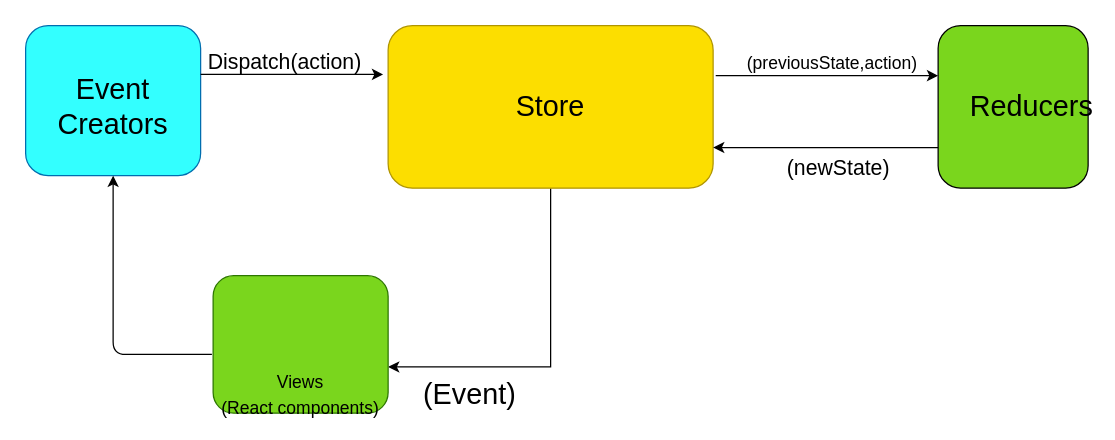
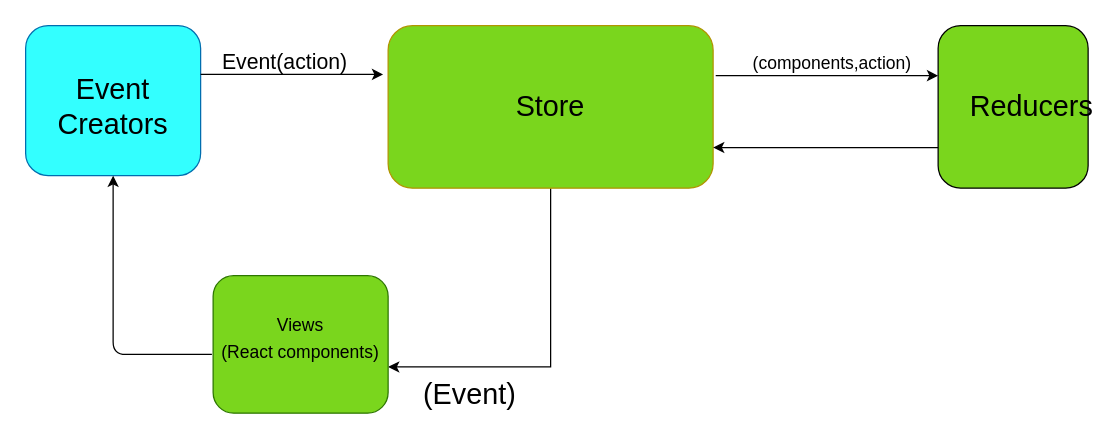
node "Dispatch(action)": label "Dispatch(action)" -> "Event(action)"
node "(previousState,action)": label "(previousState,action)" -> "(components,action)"
node "Store": fillcolor #fcde00 -> #7ad61d
node "(newState)": removed
node "Views(React components)": moved (301, 394) -> (301, 338)
